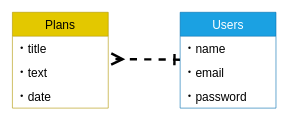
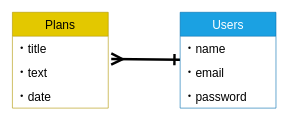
edge "Users" -- "・text": style dashed -> solid
